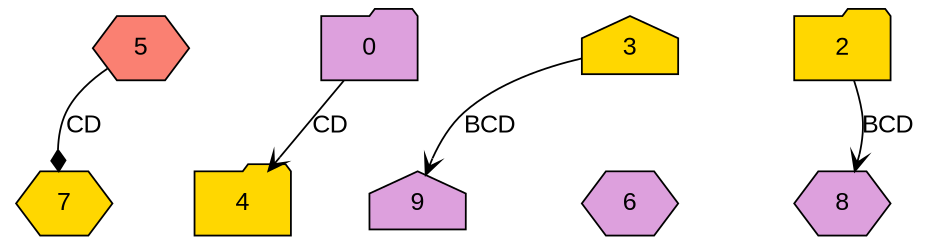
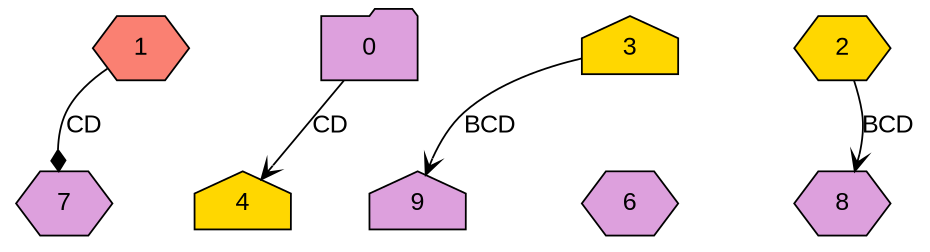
node "5": label "5" -> "1"
node "2": shape folder -> hexagon
node "7": fillcolor gold -> plum
node "4": shape folder -> house
